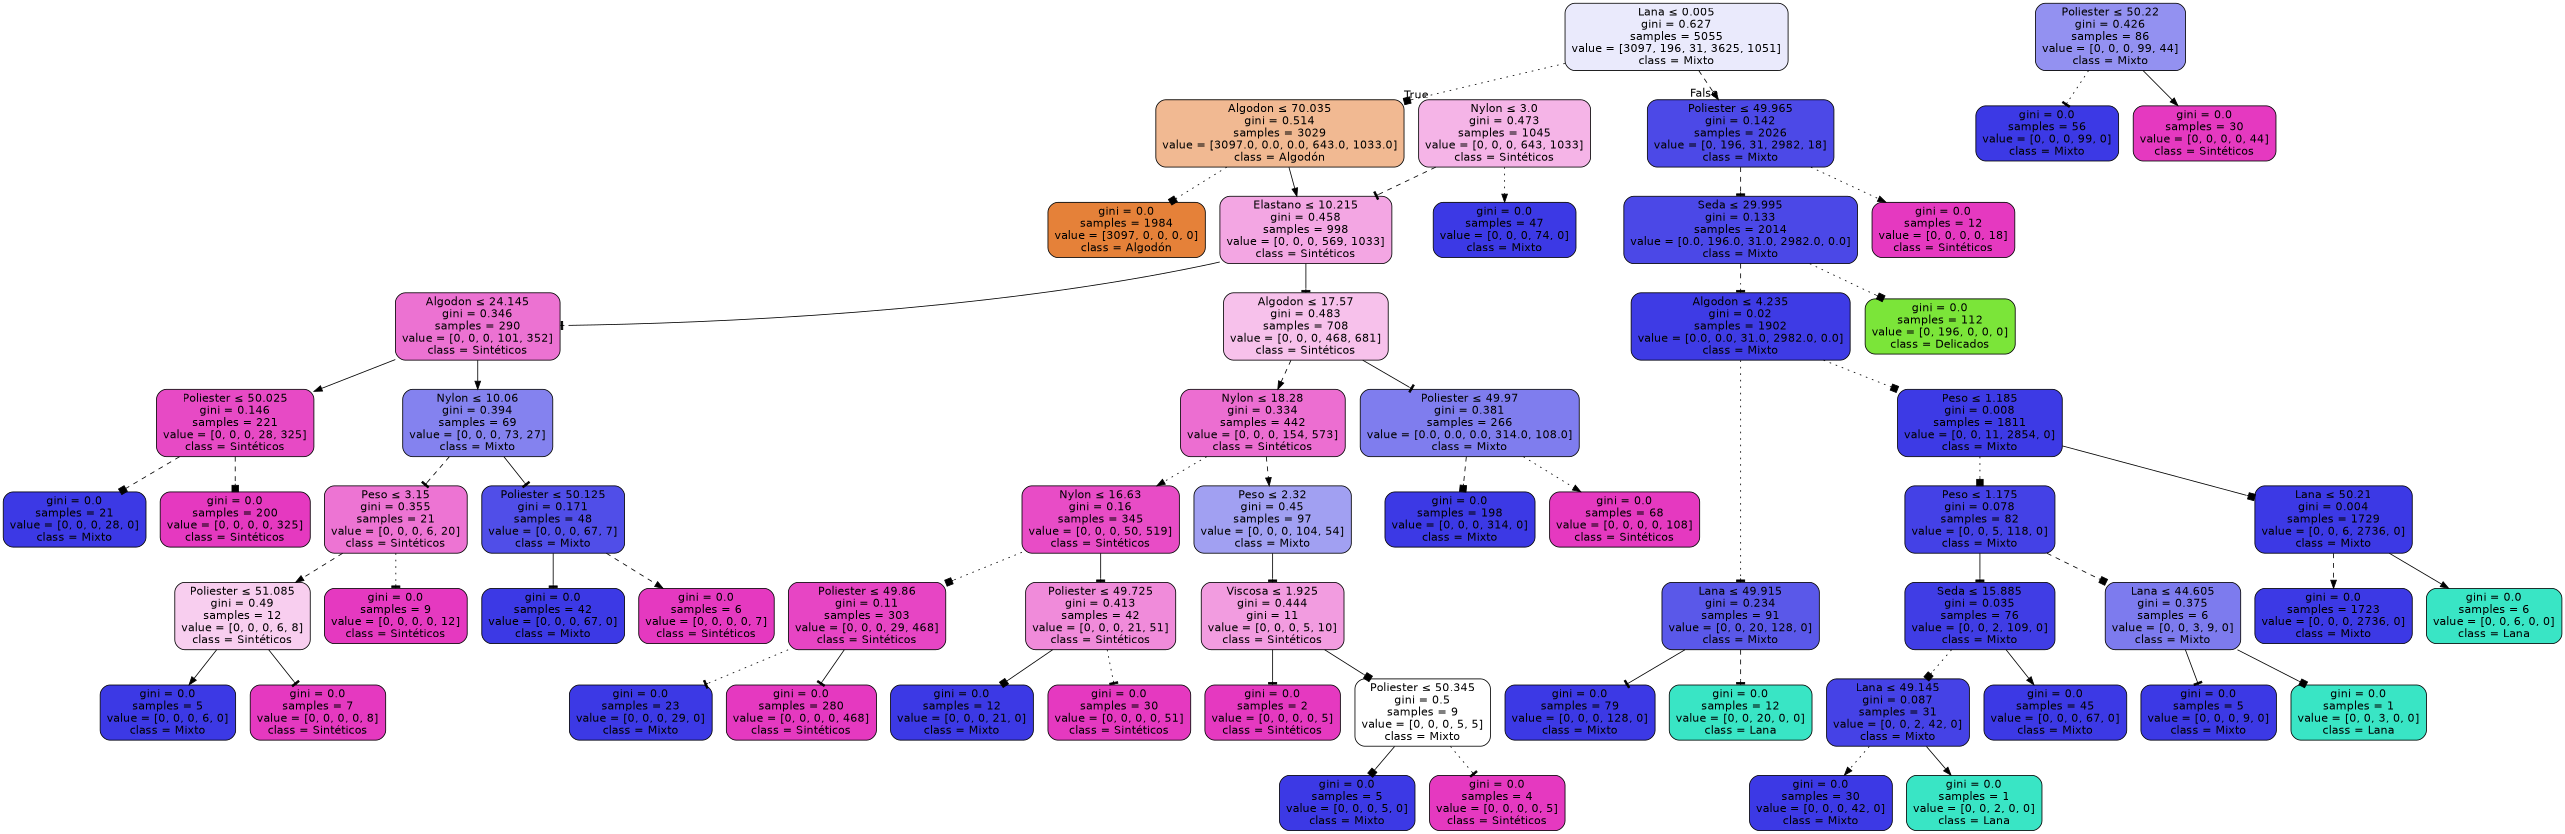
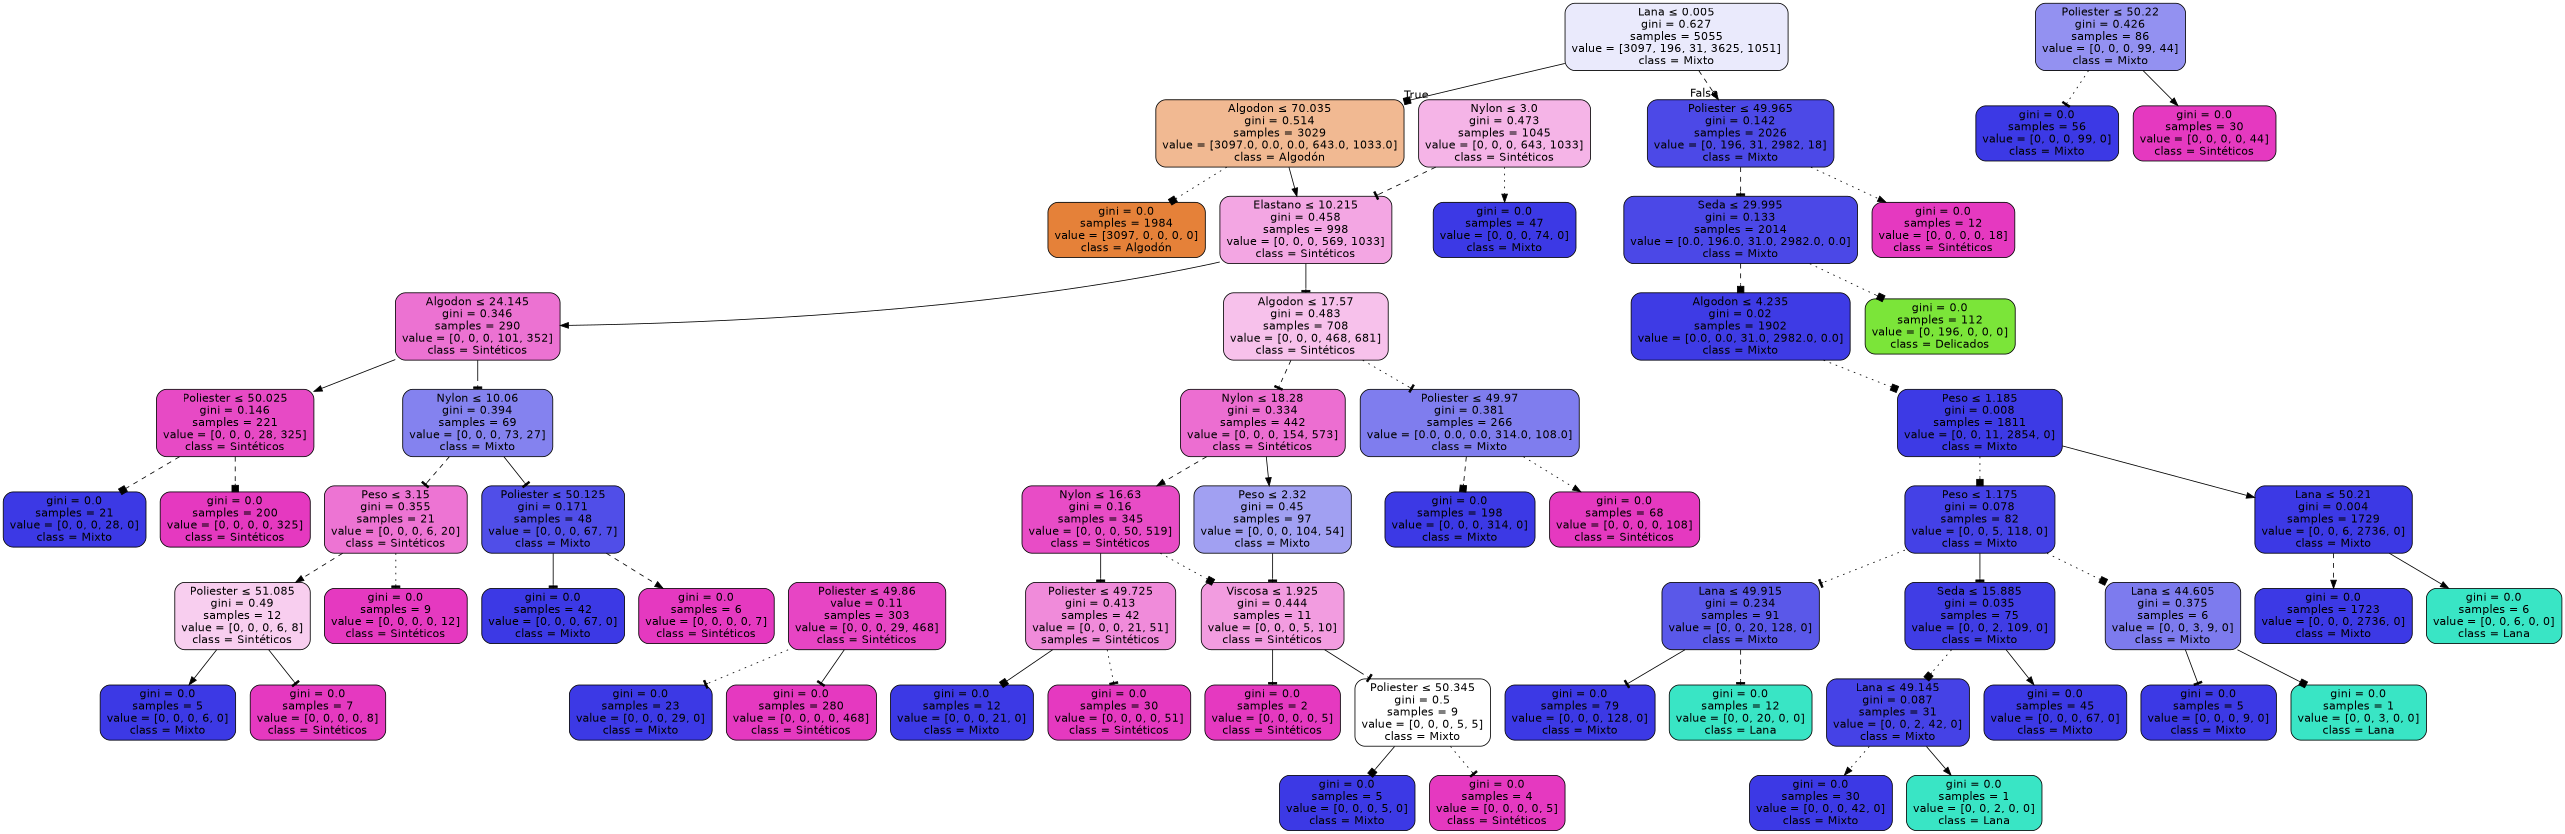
edge "Lana ≤ 0.005" -> "Algodon ≤ 70.035": style dotted -> solid
edge "Seda ≤ 29.995" -> "Algodon ≤ 4.235": arrowhead tee -> box
edge "Elastano ≤ 10.215" -> "Algodon ≤ 24.145": arrowhead tee -> normal
edge "Algodon ≤ 24.145" -> "Nylon ≤ 10.06": arrowhead normal -> tee
edge "Algodon ≤ 17.57" -> "Nylon ≤ 18.28": arrowhead normal -> tee
edge "Algodon ≤ 17.57" -> "Poliester ≤ 49.97": style solid -> dotted
edge "Nylon ≤ 18.28" -> "Peso ≤ 2.32": style dashed -> solid
edge "Nylon ≤ 18.28" -> "Nylon ≤ 16.63": style dotted -> dashed
edge "Algodon ≤ 4.235" -> "Lana ≤ 49.915": now "Peso ≤ 1.175" -> "Lana ≤ 49.915"
edge "Peso ≤ 1.185" -> "Lana ≤ 50.21": arrowhead box -> normal
edge "Nylon ≤ 16.63" -> "Poliester ≤ 49.86": now "Nylon ≤ 16.63" -> "Viscosa ≤ 1.925"
edge "Peso ≤ 1.175" -> "Lana ≤ 44.605": style dashed -> dotted
node "Poliester ≤ 49.86": text "gini = 0.11" -> "value = 0.11"
node "Viscosa ≤ 1.925": text "gini = 11" -> "samples = 11"
node "Seda ≤ 15.885": text "samples = 76" -> "samples = 75"
node "Poliester ≤ 49.725": text "class = Sintéticos" -> "samples = Sintéticos"
edge "Viscosa ≤ 1.925" -> "Poliester ≤ 50.345": arrowhead box -> tee
